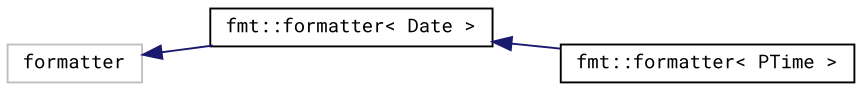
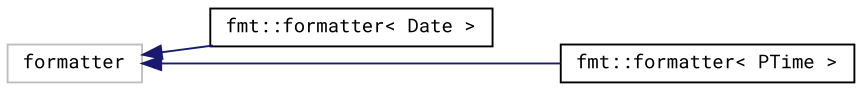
edge "fmt::formatter< PTime >" -> "fmt::formatter< Date >": now "fmt::formatter< PTime >" -> "formatter"
